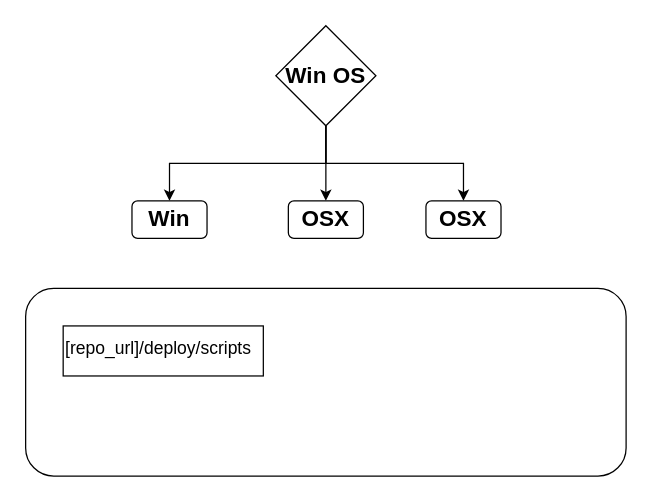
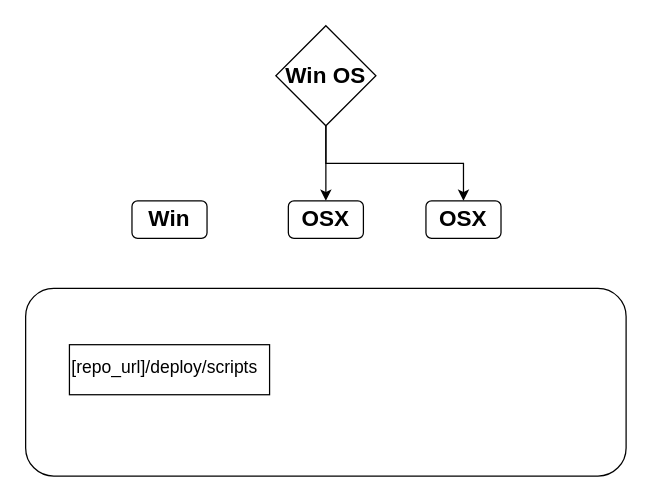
edge "Win OS" -> "Win": removed
node "[repo_url]/deploy/scripts": moved (163, 351) -> (169, 369)
